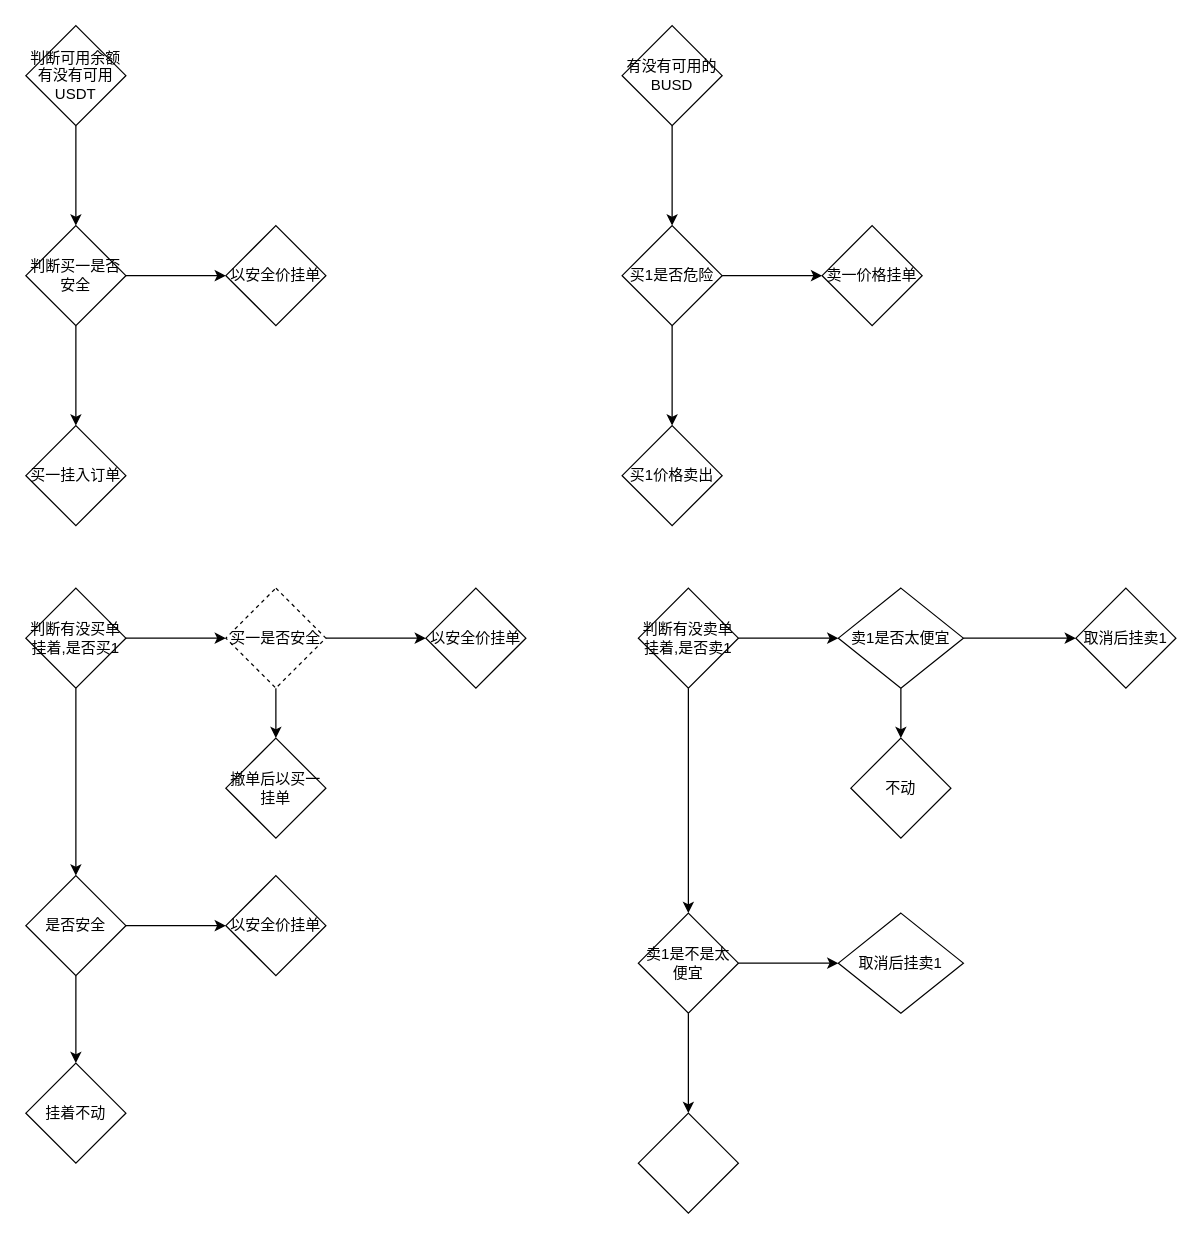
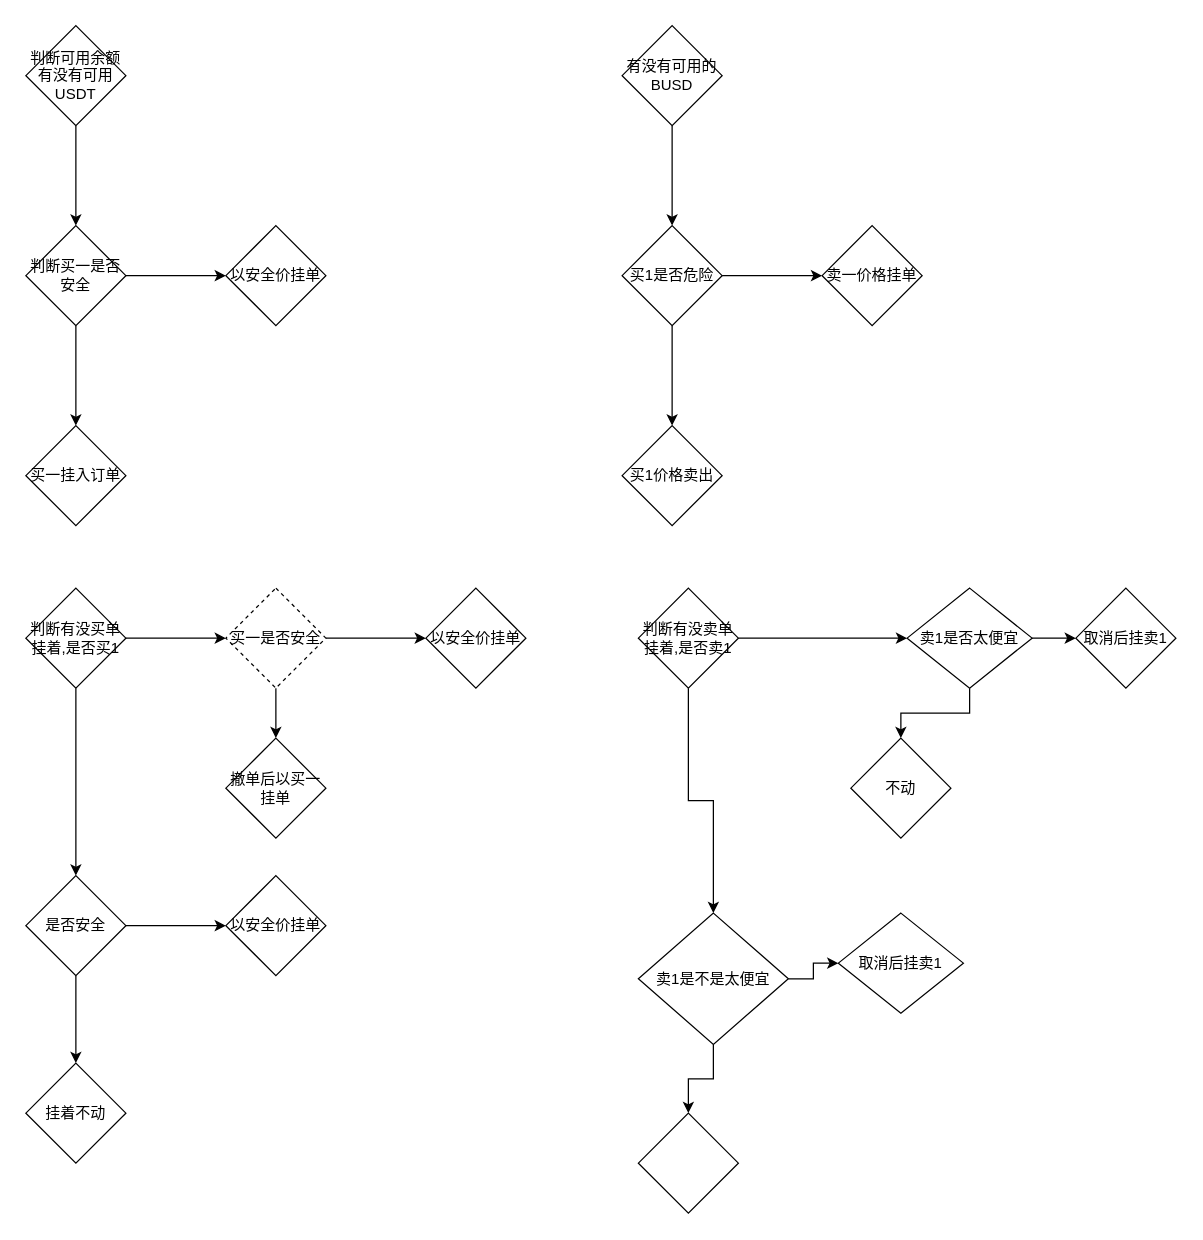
node "卖1是否太便宜": moved (901, 638) -> (969, 638)
node "卖1是不是太便宜": size 100x100 -> 150x131
